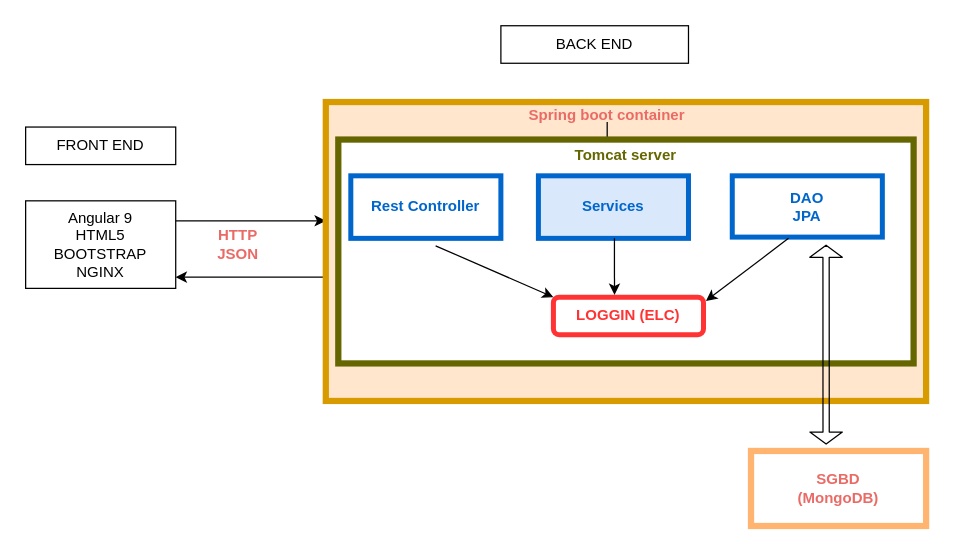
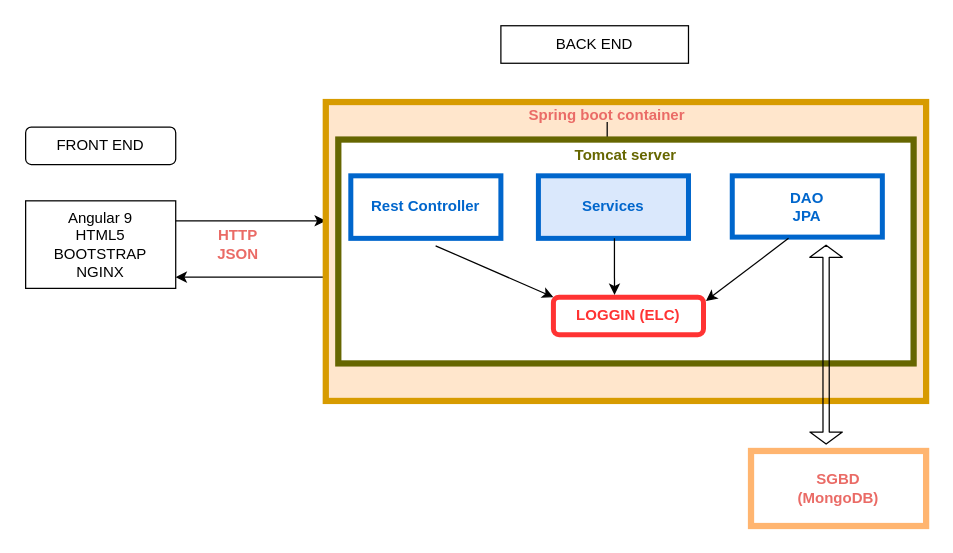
node "FRONT END": shape rectangle -> rounded rectangle
